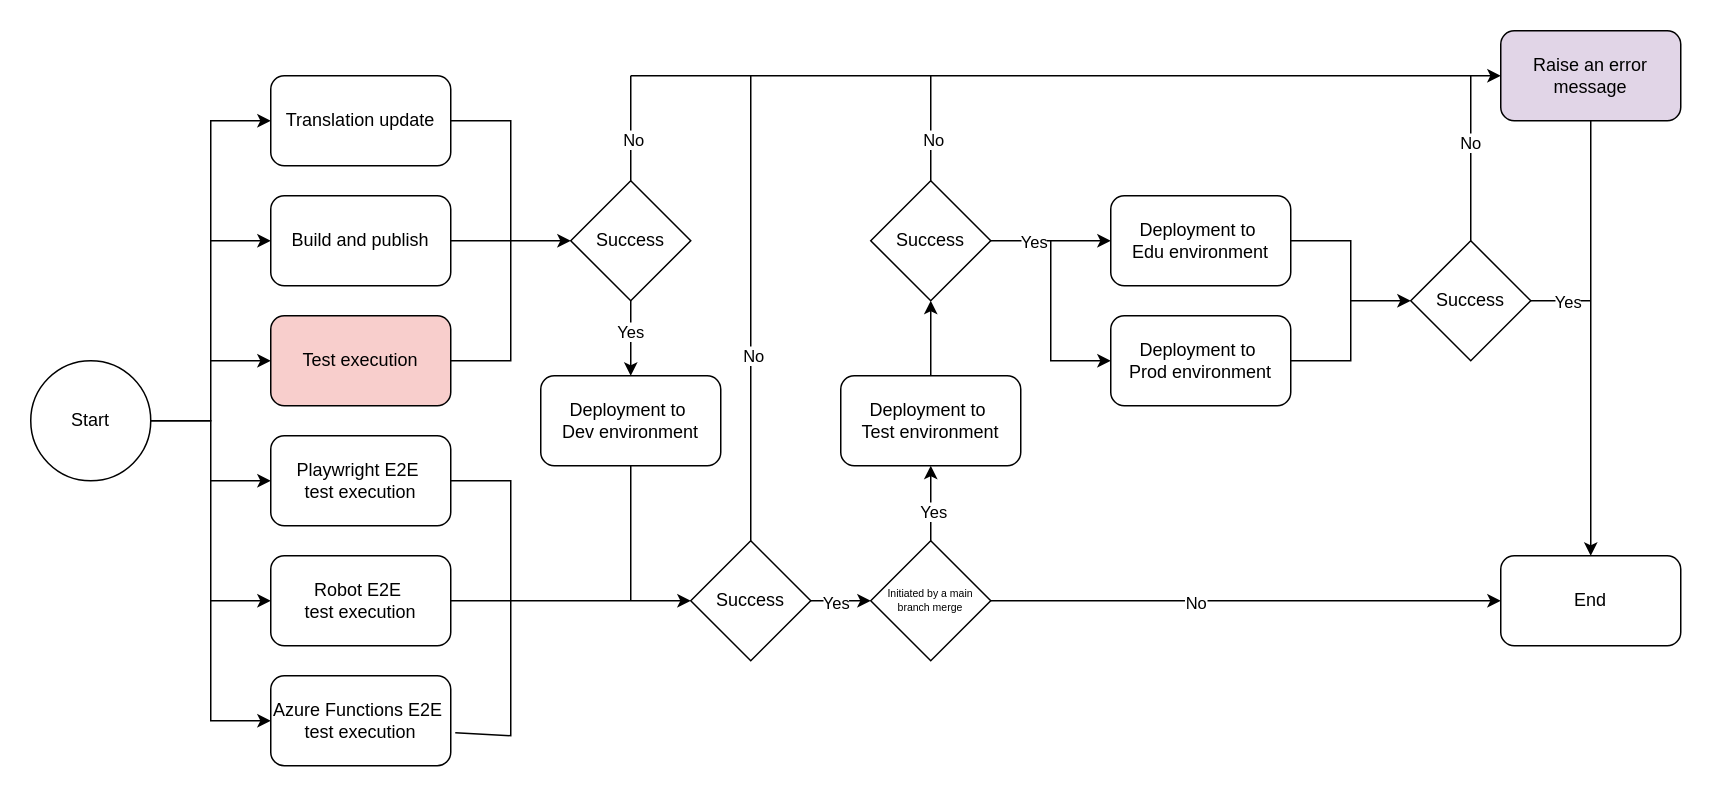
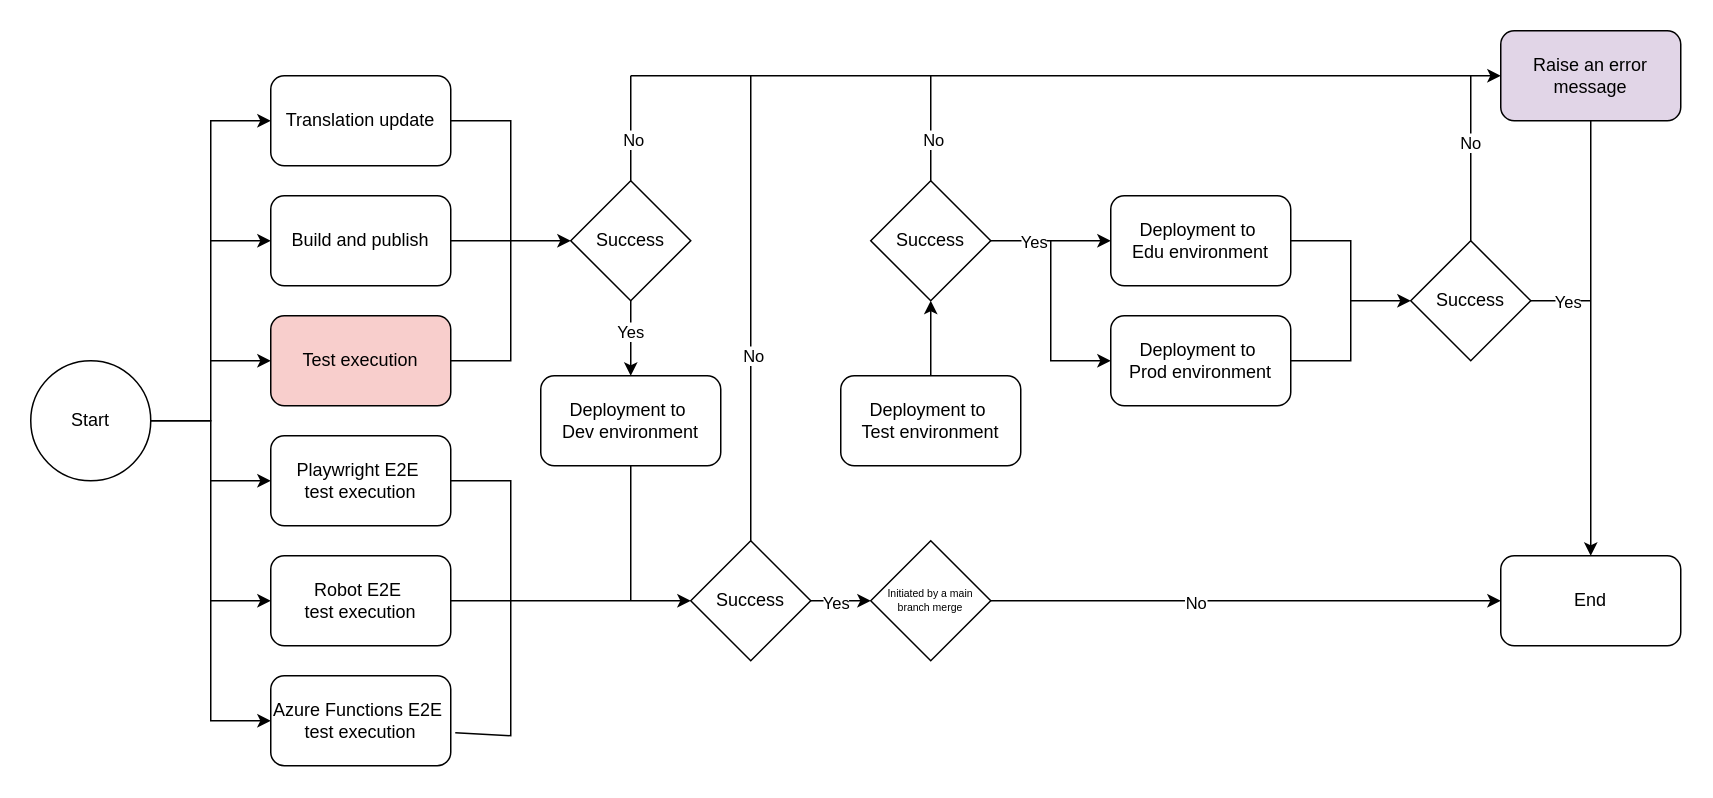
edge "Initiated by a main branch merge" -> "Deployment to Test environment": removed, label "Yes"
